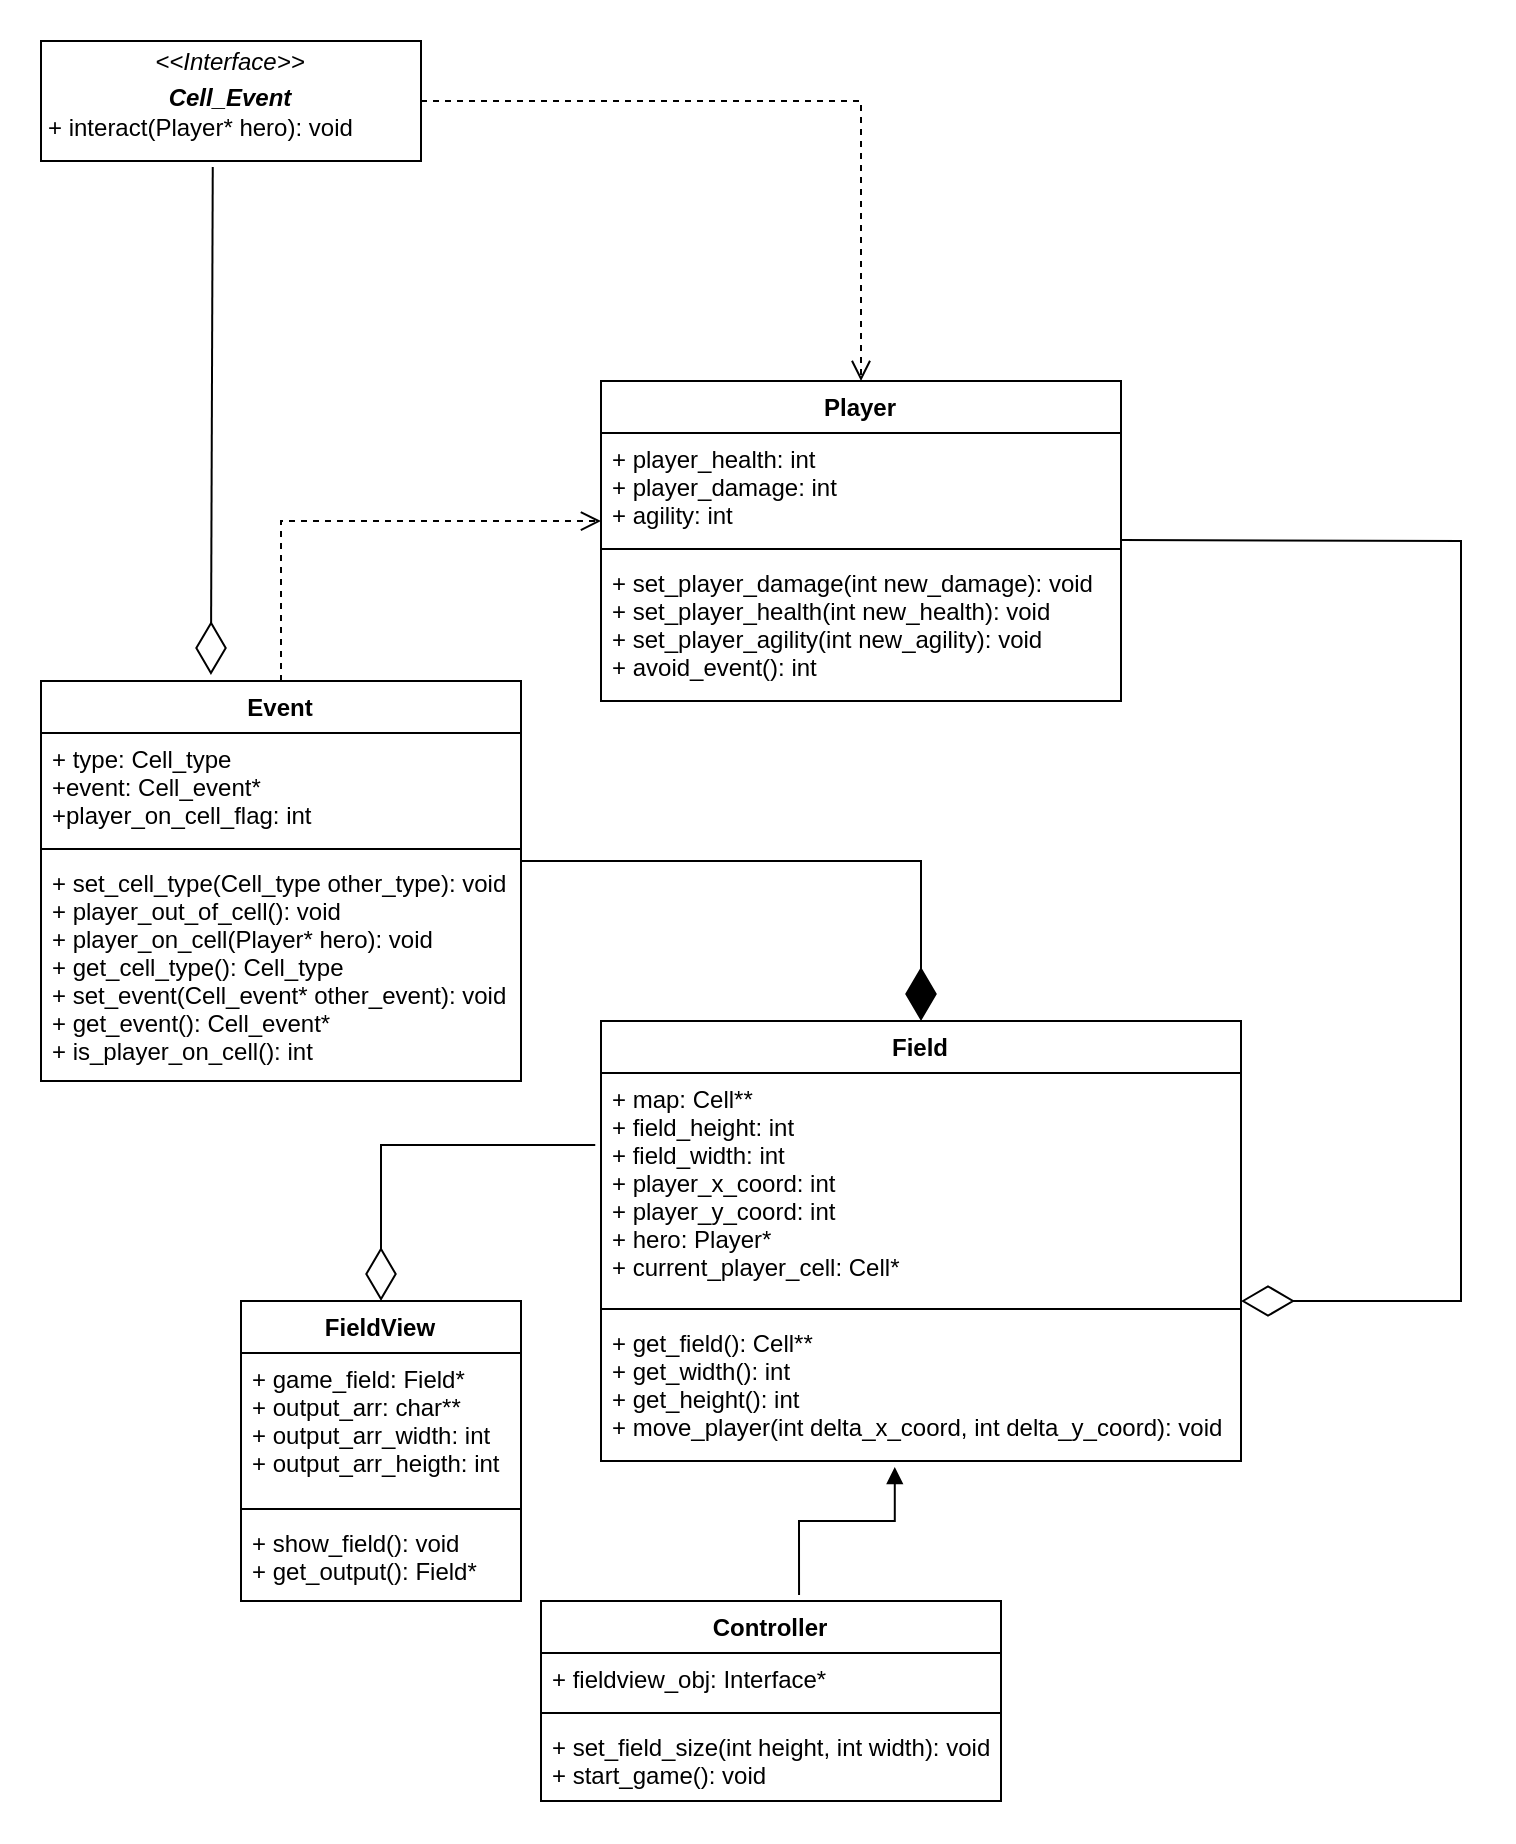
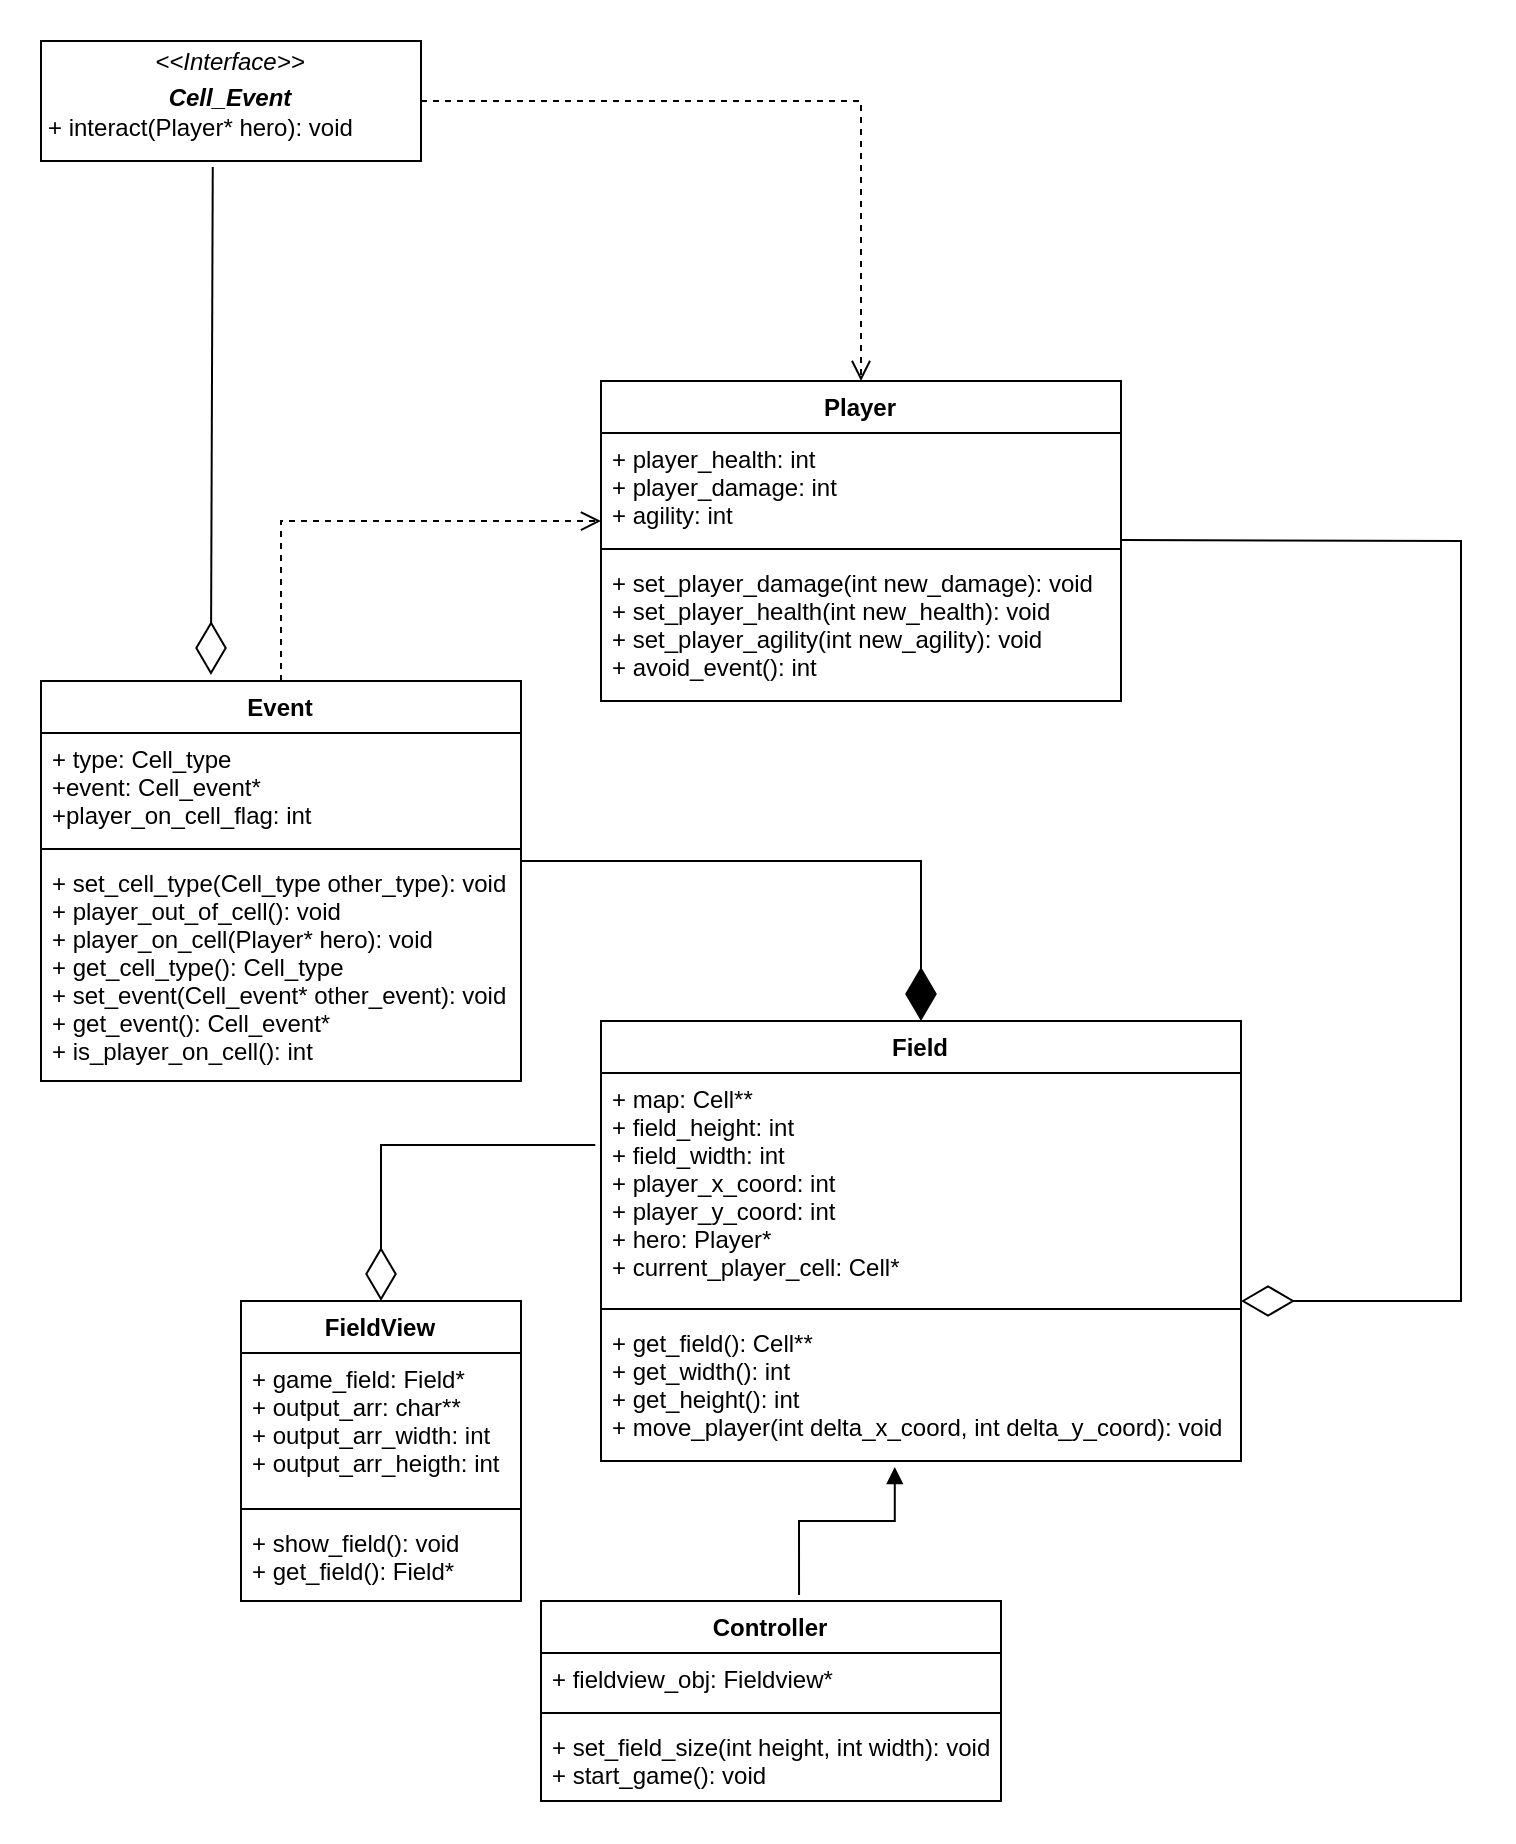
node "+ show_field(): void + get_output(): Field*": label "+ show_field(): void + get_output(): Field*" -> "+ show_field(): void + get_field(): Field*"
node "+ fieldview_obj: Interface*": label "+ fieldview_obj: Interface*" -> "+ fieldview_obj: Fieldview*"
